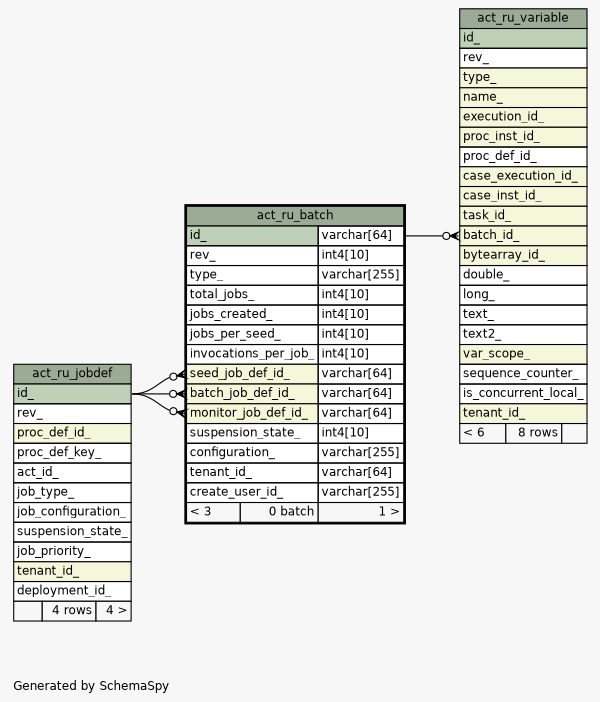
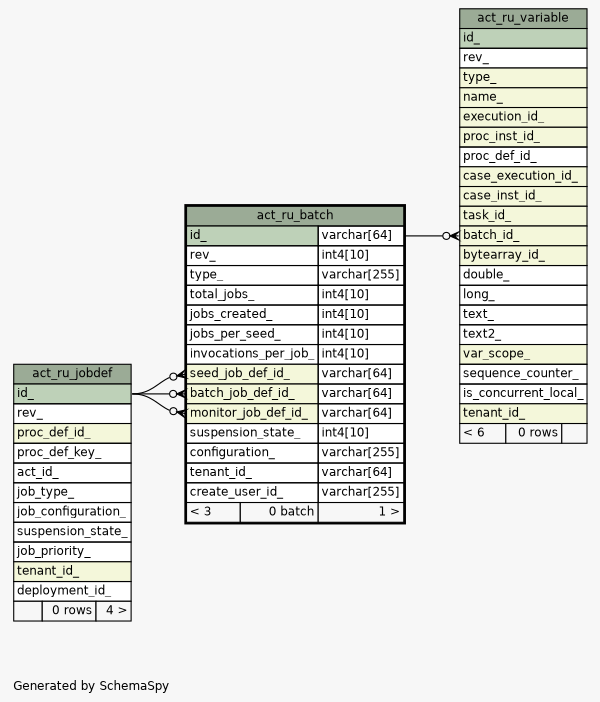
node "act_ru_variable": text "8 rows" -> "0 rows"
node "act_ru_jobdef": text "4 rows" -> "0 rows"
